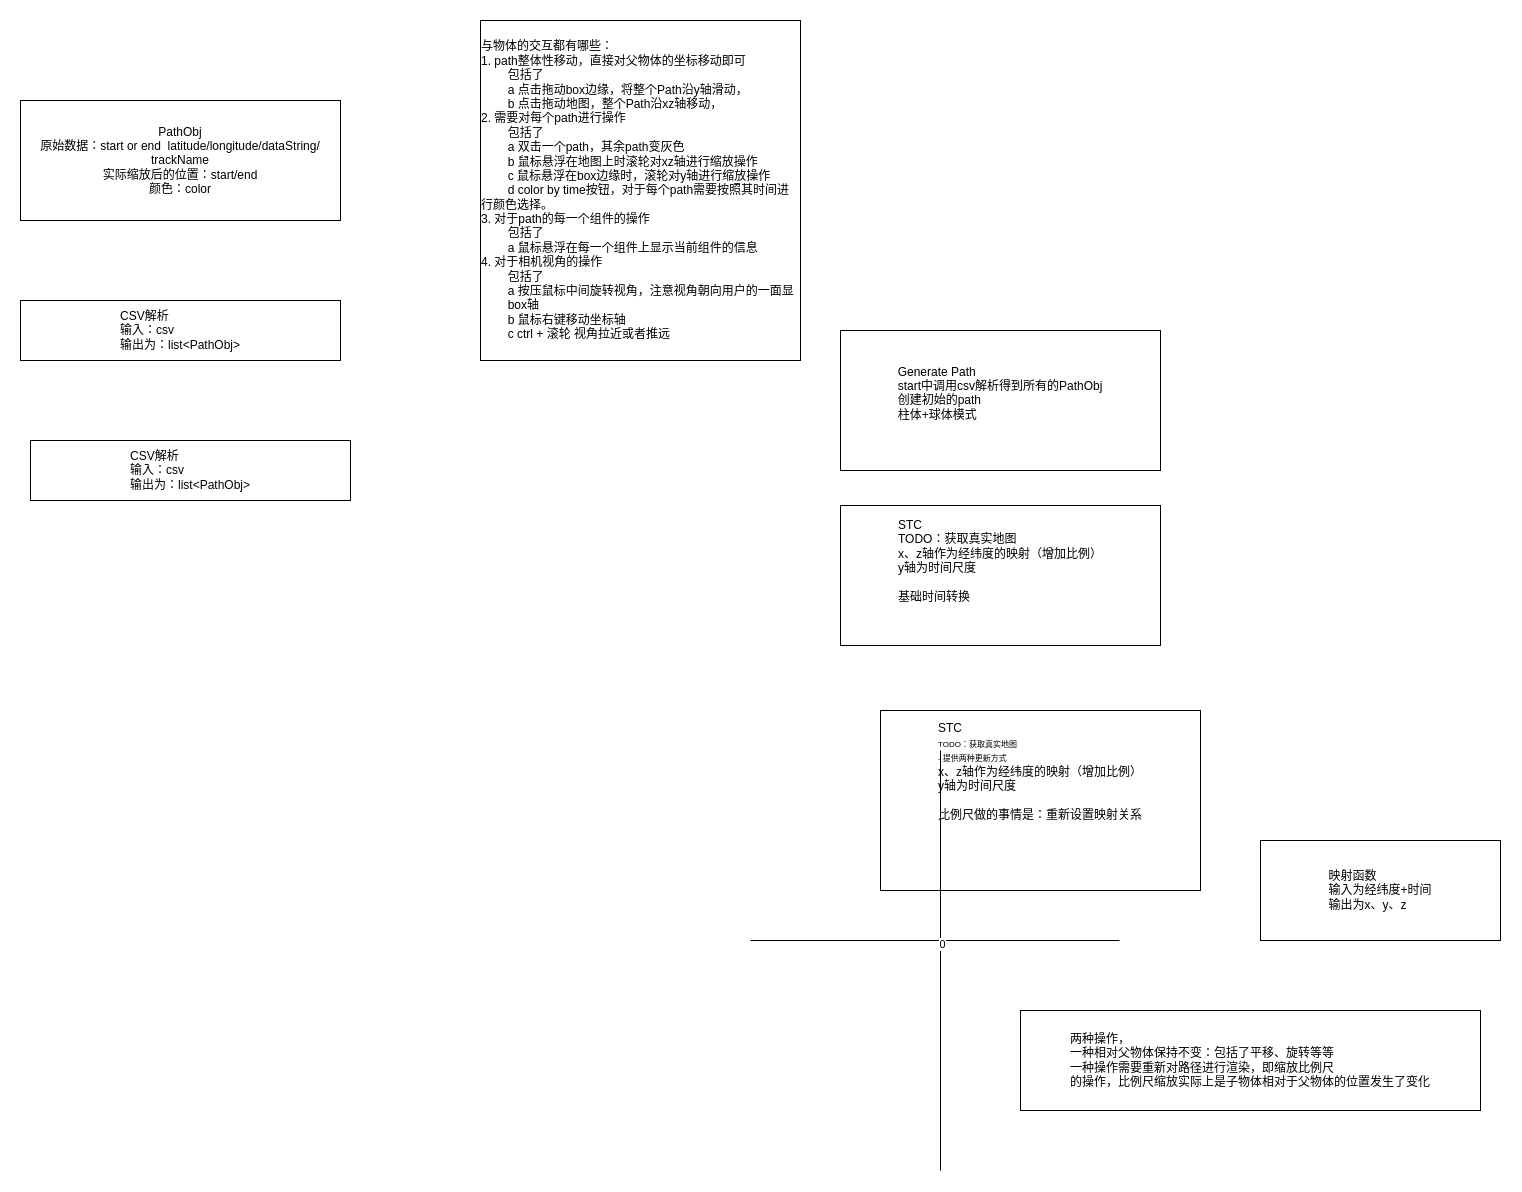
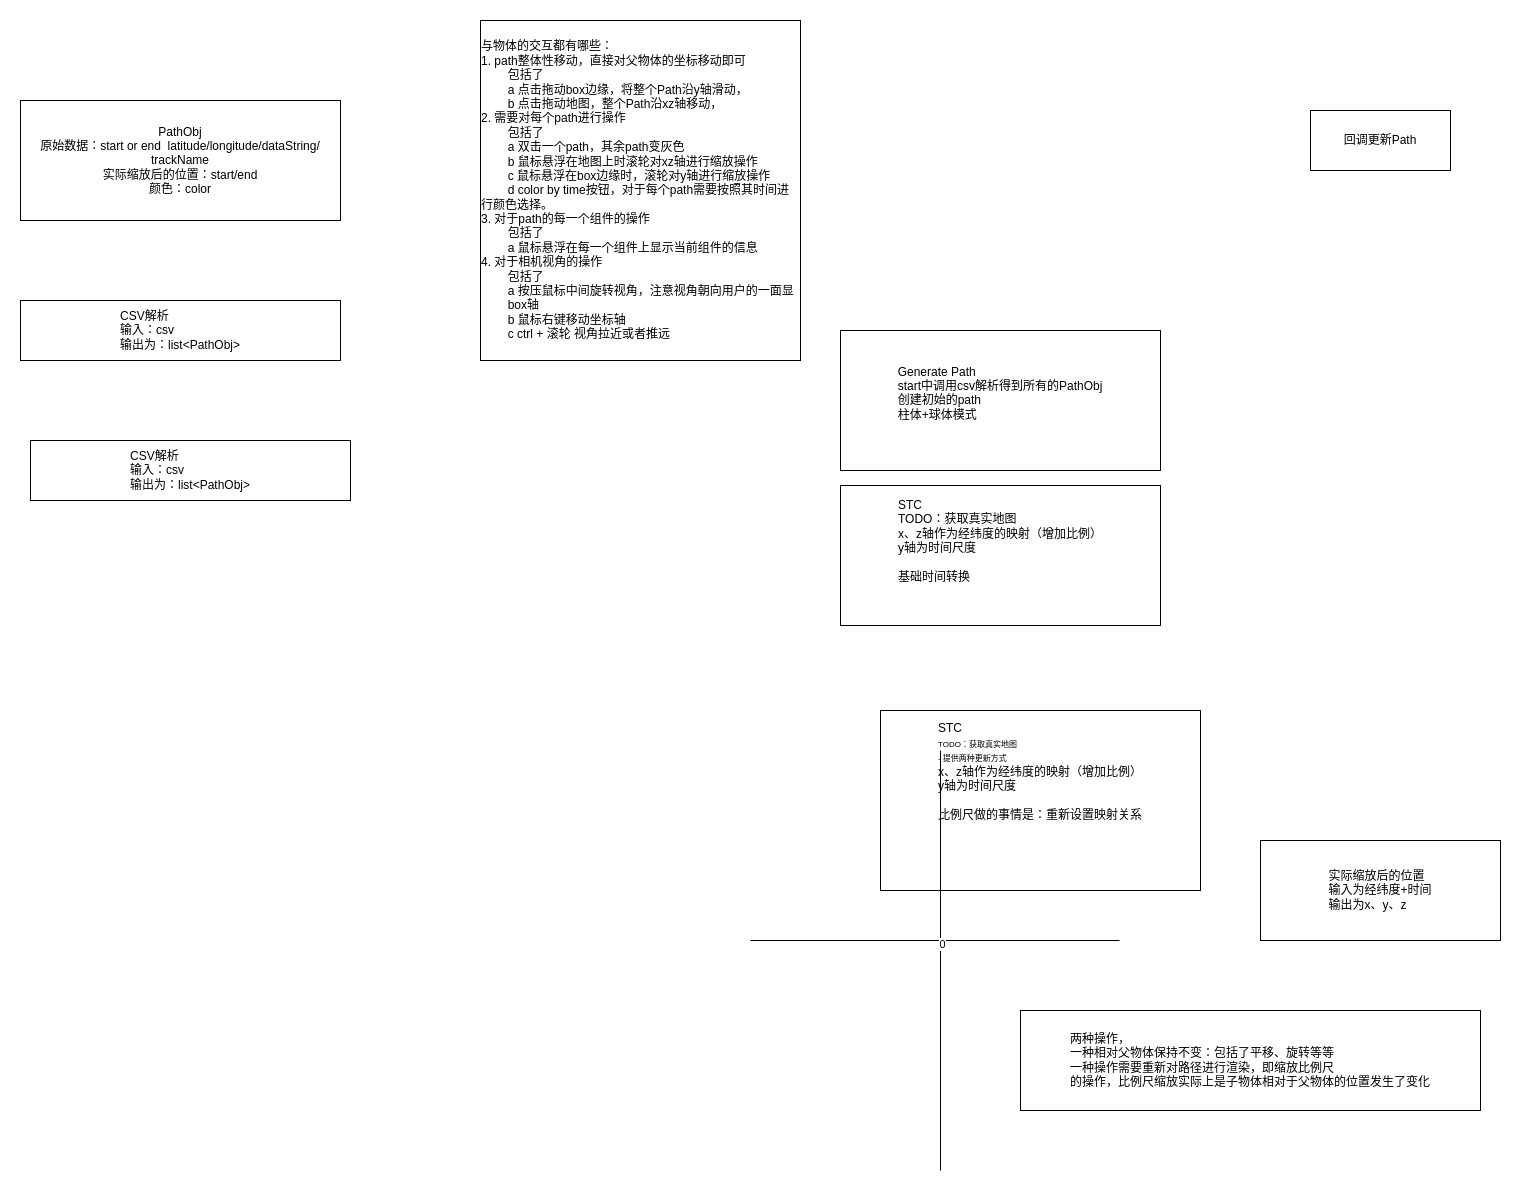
node "回调更新Path": added
node "STC TODO：获取真实地图 x、z轴作为经纬度的映射（增加比例） y轴为时间尺度 基础时间转换": moved (1001, 576) -> (1001, 556)
node "映射函数 输入为经纬度+时间 输出为x、y、z": label "映射函数 输入为经纬度+时间 输出为x、y、z" -> "实际缩放后的位置 输入为经纬度+时间 输出为x、y、z"
